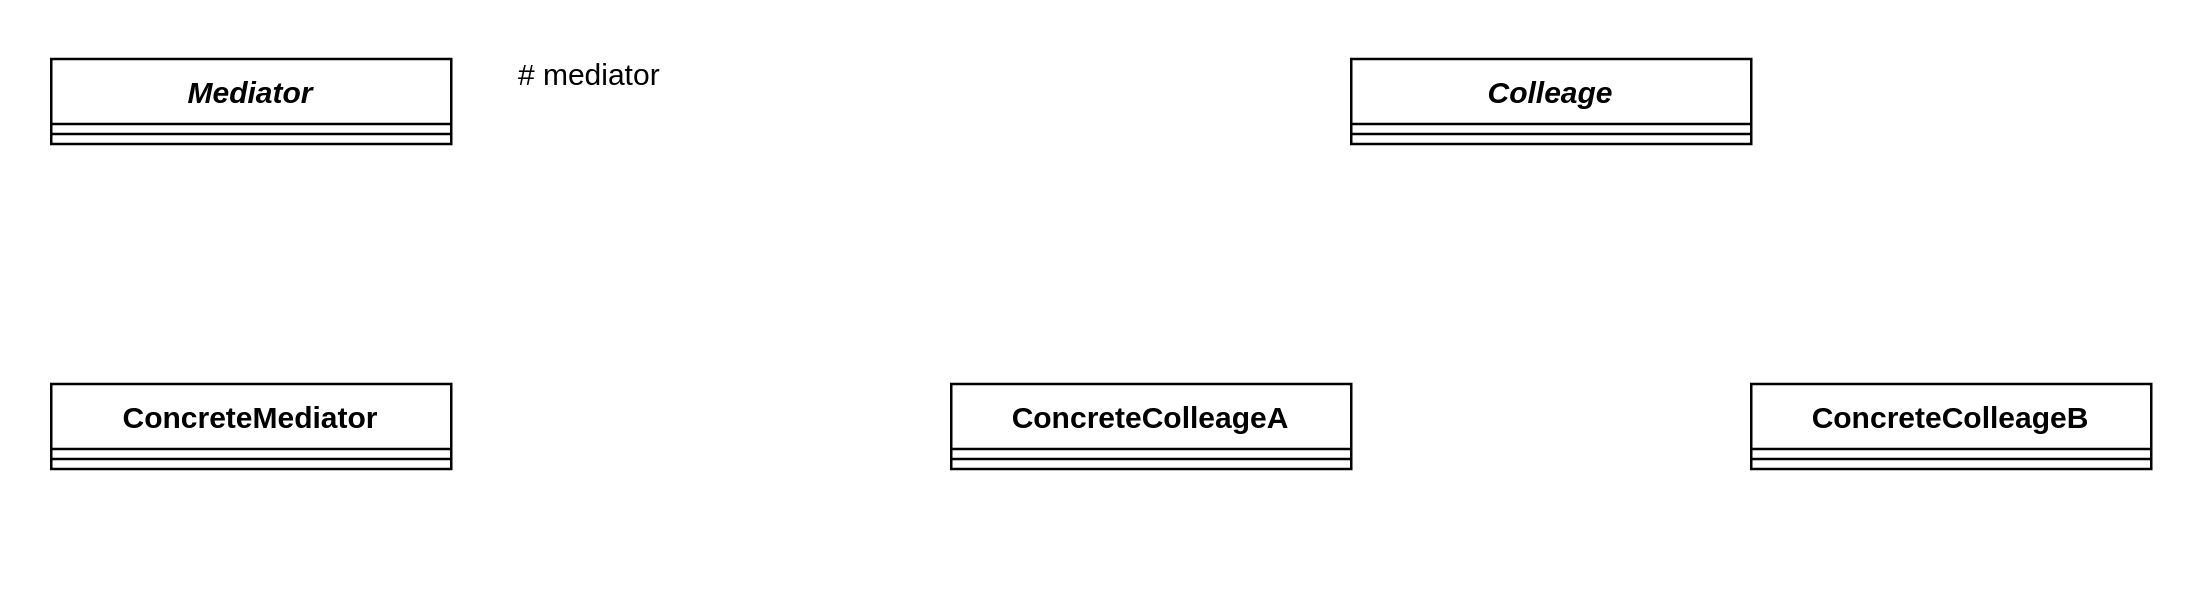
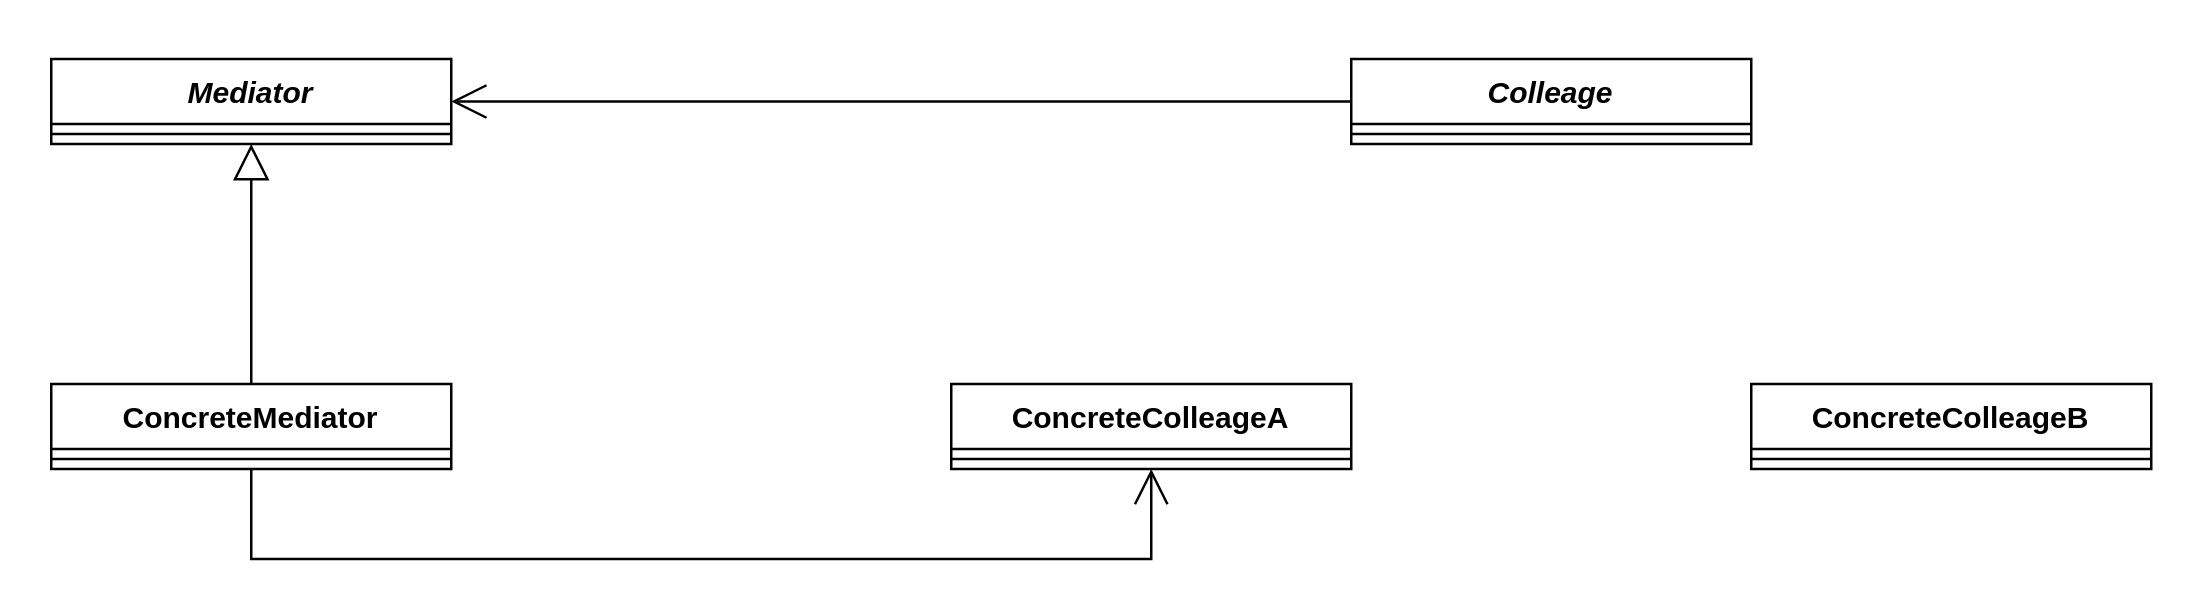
node "# mediator": removed
edge "Colleage" -> "Mediator": added
edge "ConcreteMediator" -> "Mediator": added
edge "ConcreteMediator" -> "ConcreteColleageA": added
